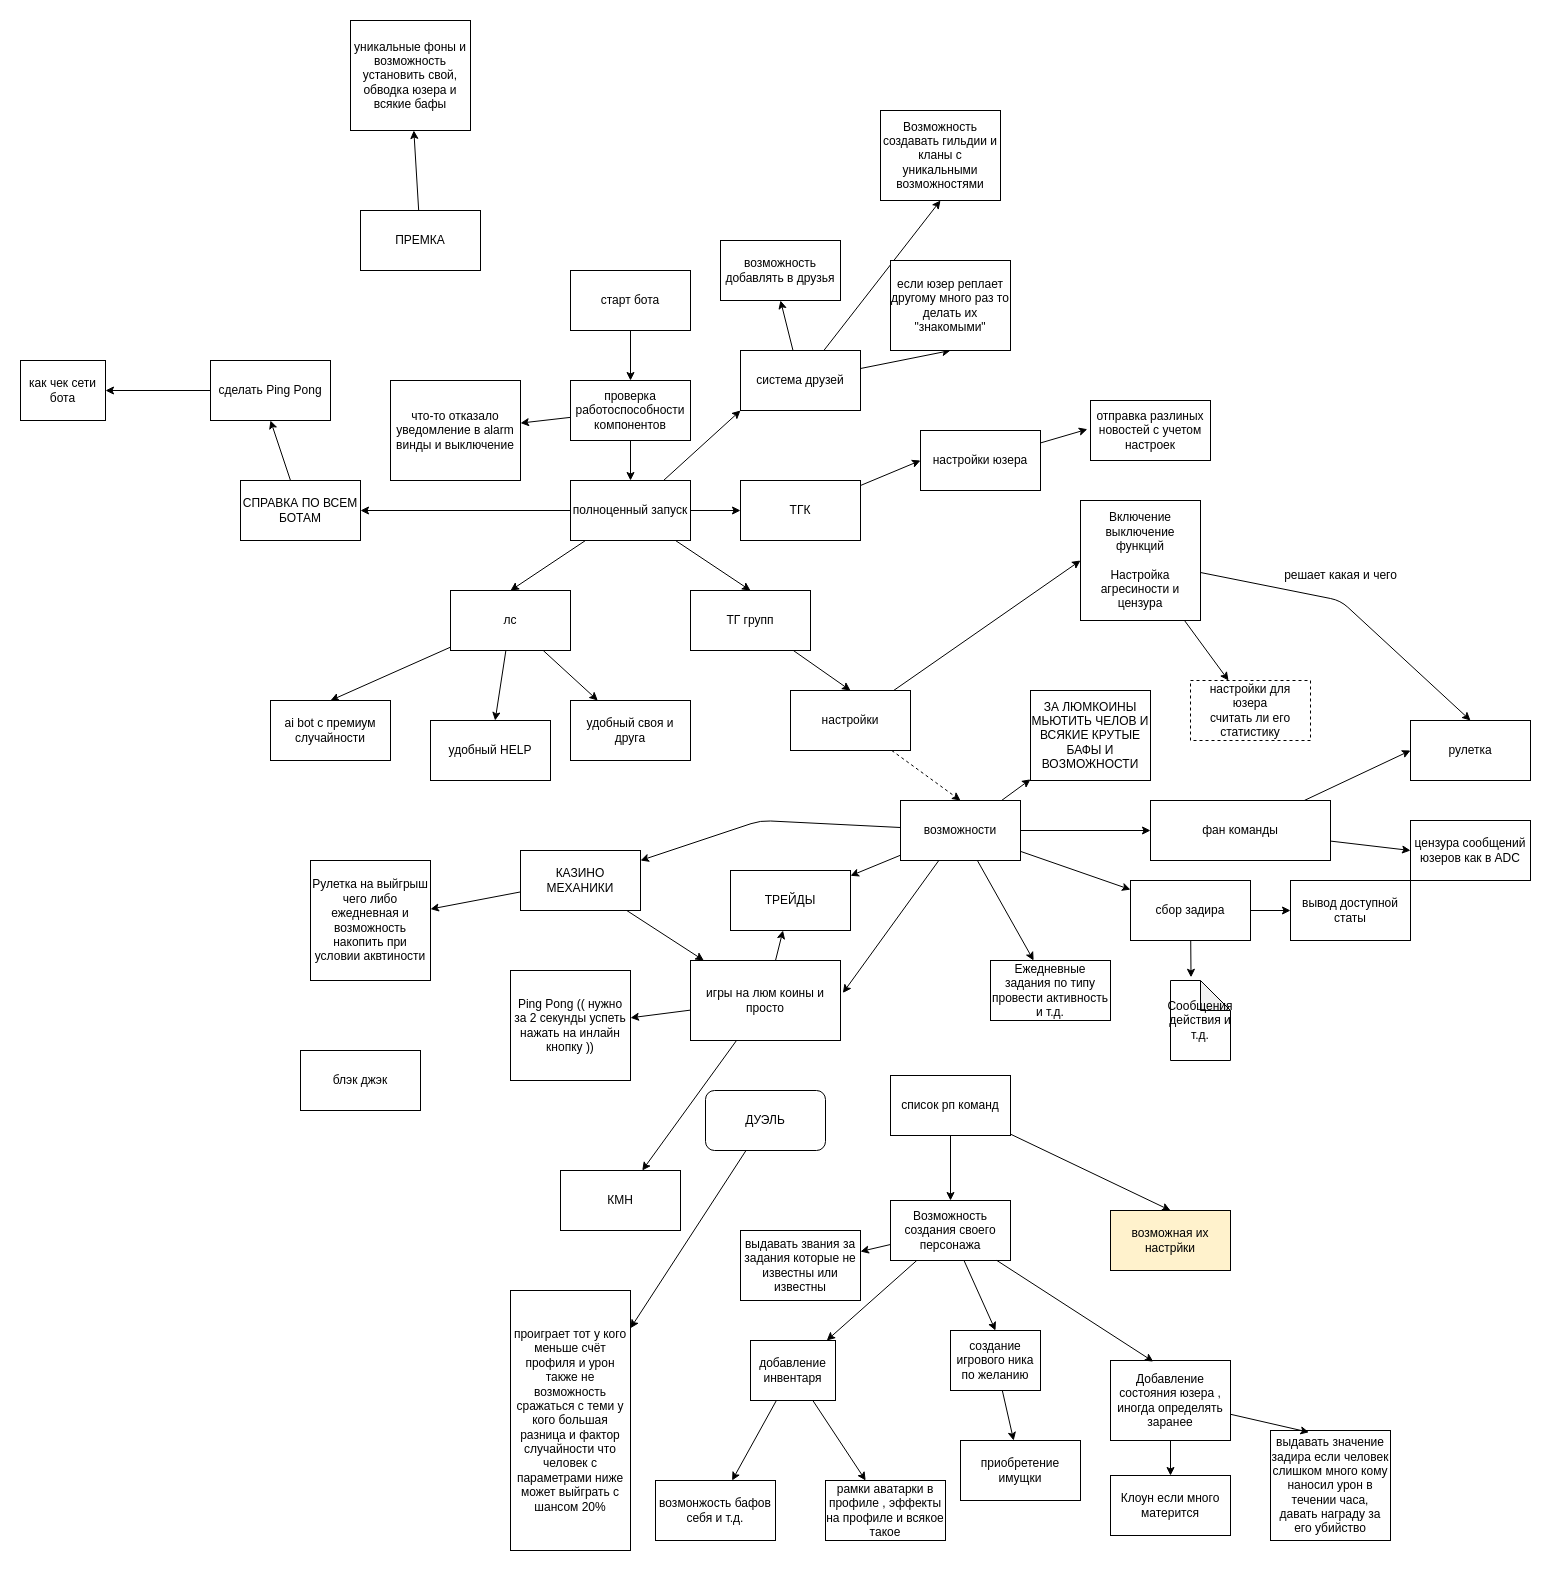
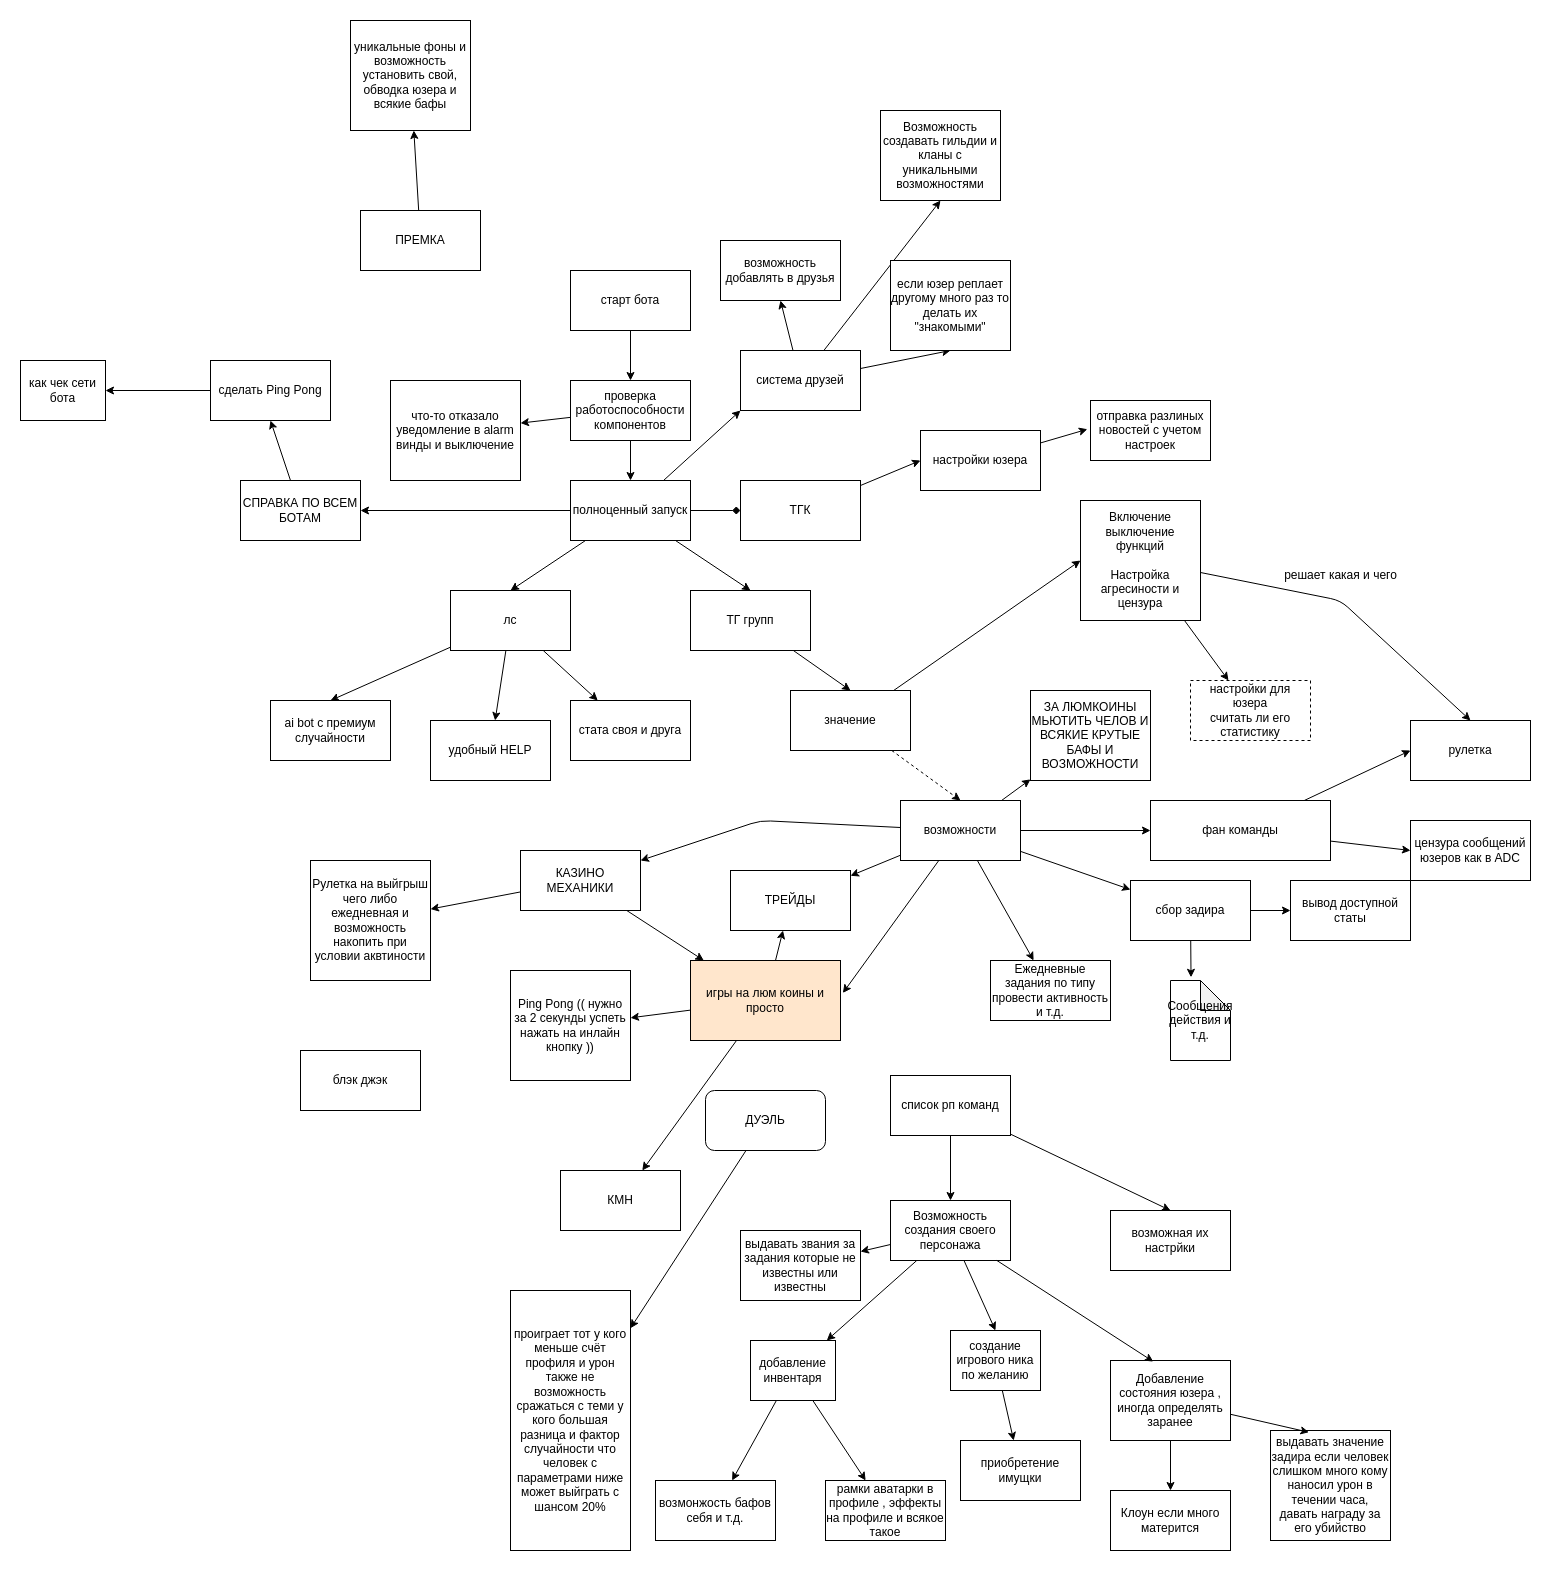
edge "полноценный запуск" -> "ТГК": arrowhead classic -> diamond
node "настройки": label "настройки" -> "значение"
node "удобный своя и друга": label "удобный своя и друга" -> "стата своя и друга"
node "игры на люм коины и просто": fillcolor #ffffff -> #ffe6cc
node "возможная их настрйки": fillcolor #fff2cc -> #ffffff
node "Клоун если много матерится": moved (1171, 1506) -> (1171, 1521)
